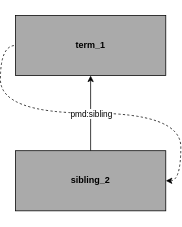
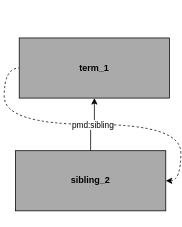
node "term_1": moved (90, 45) -> (94, 68)
